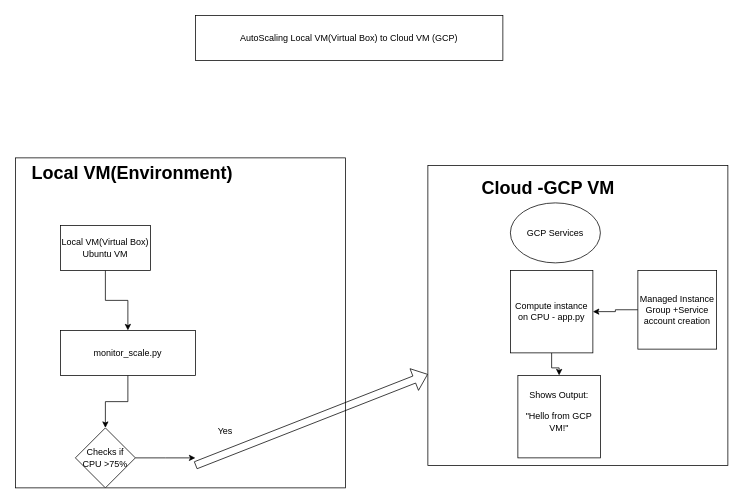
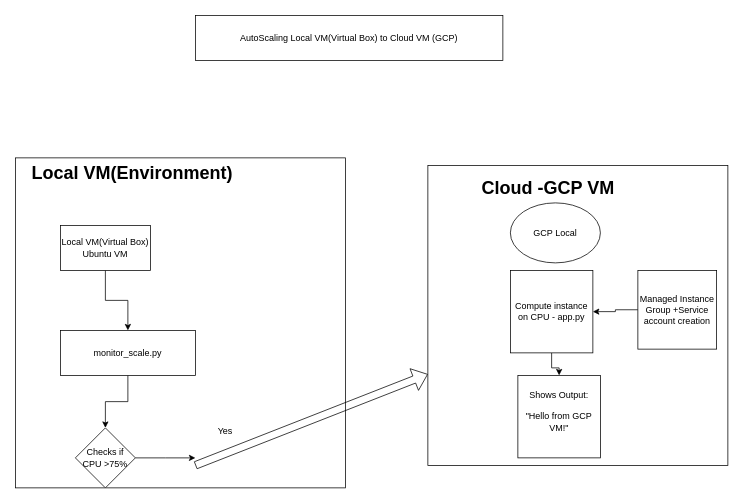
node "GCP Services": label "GCP Services" -> "GCP Local"
